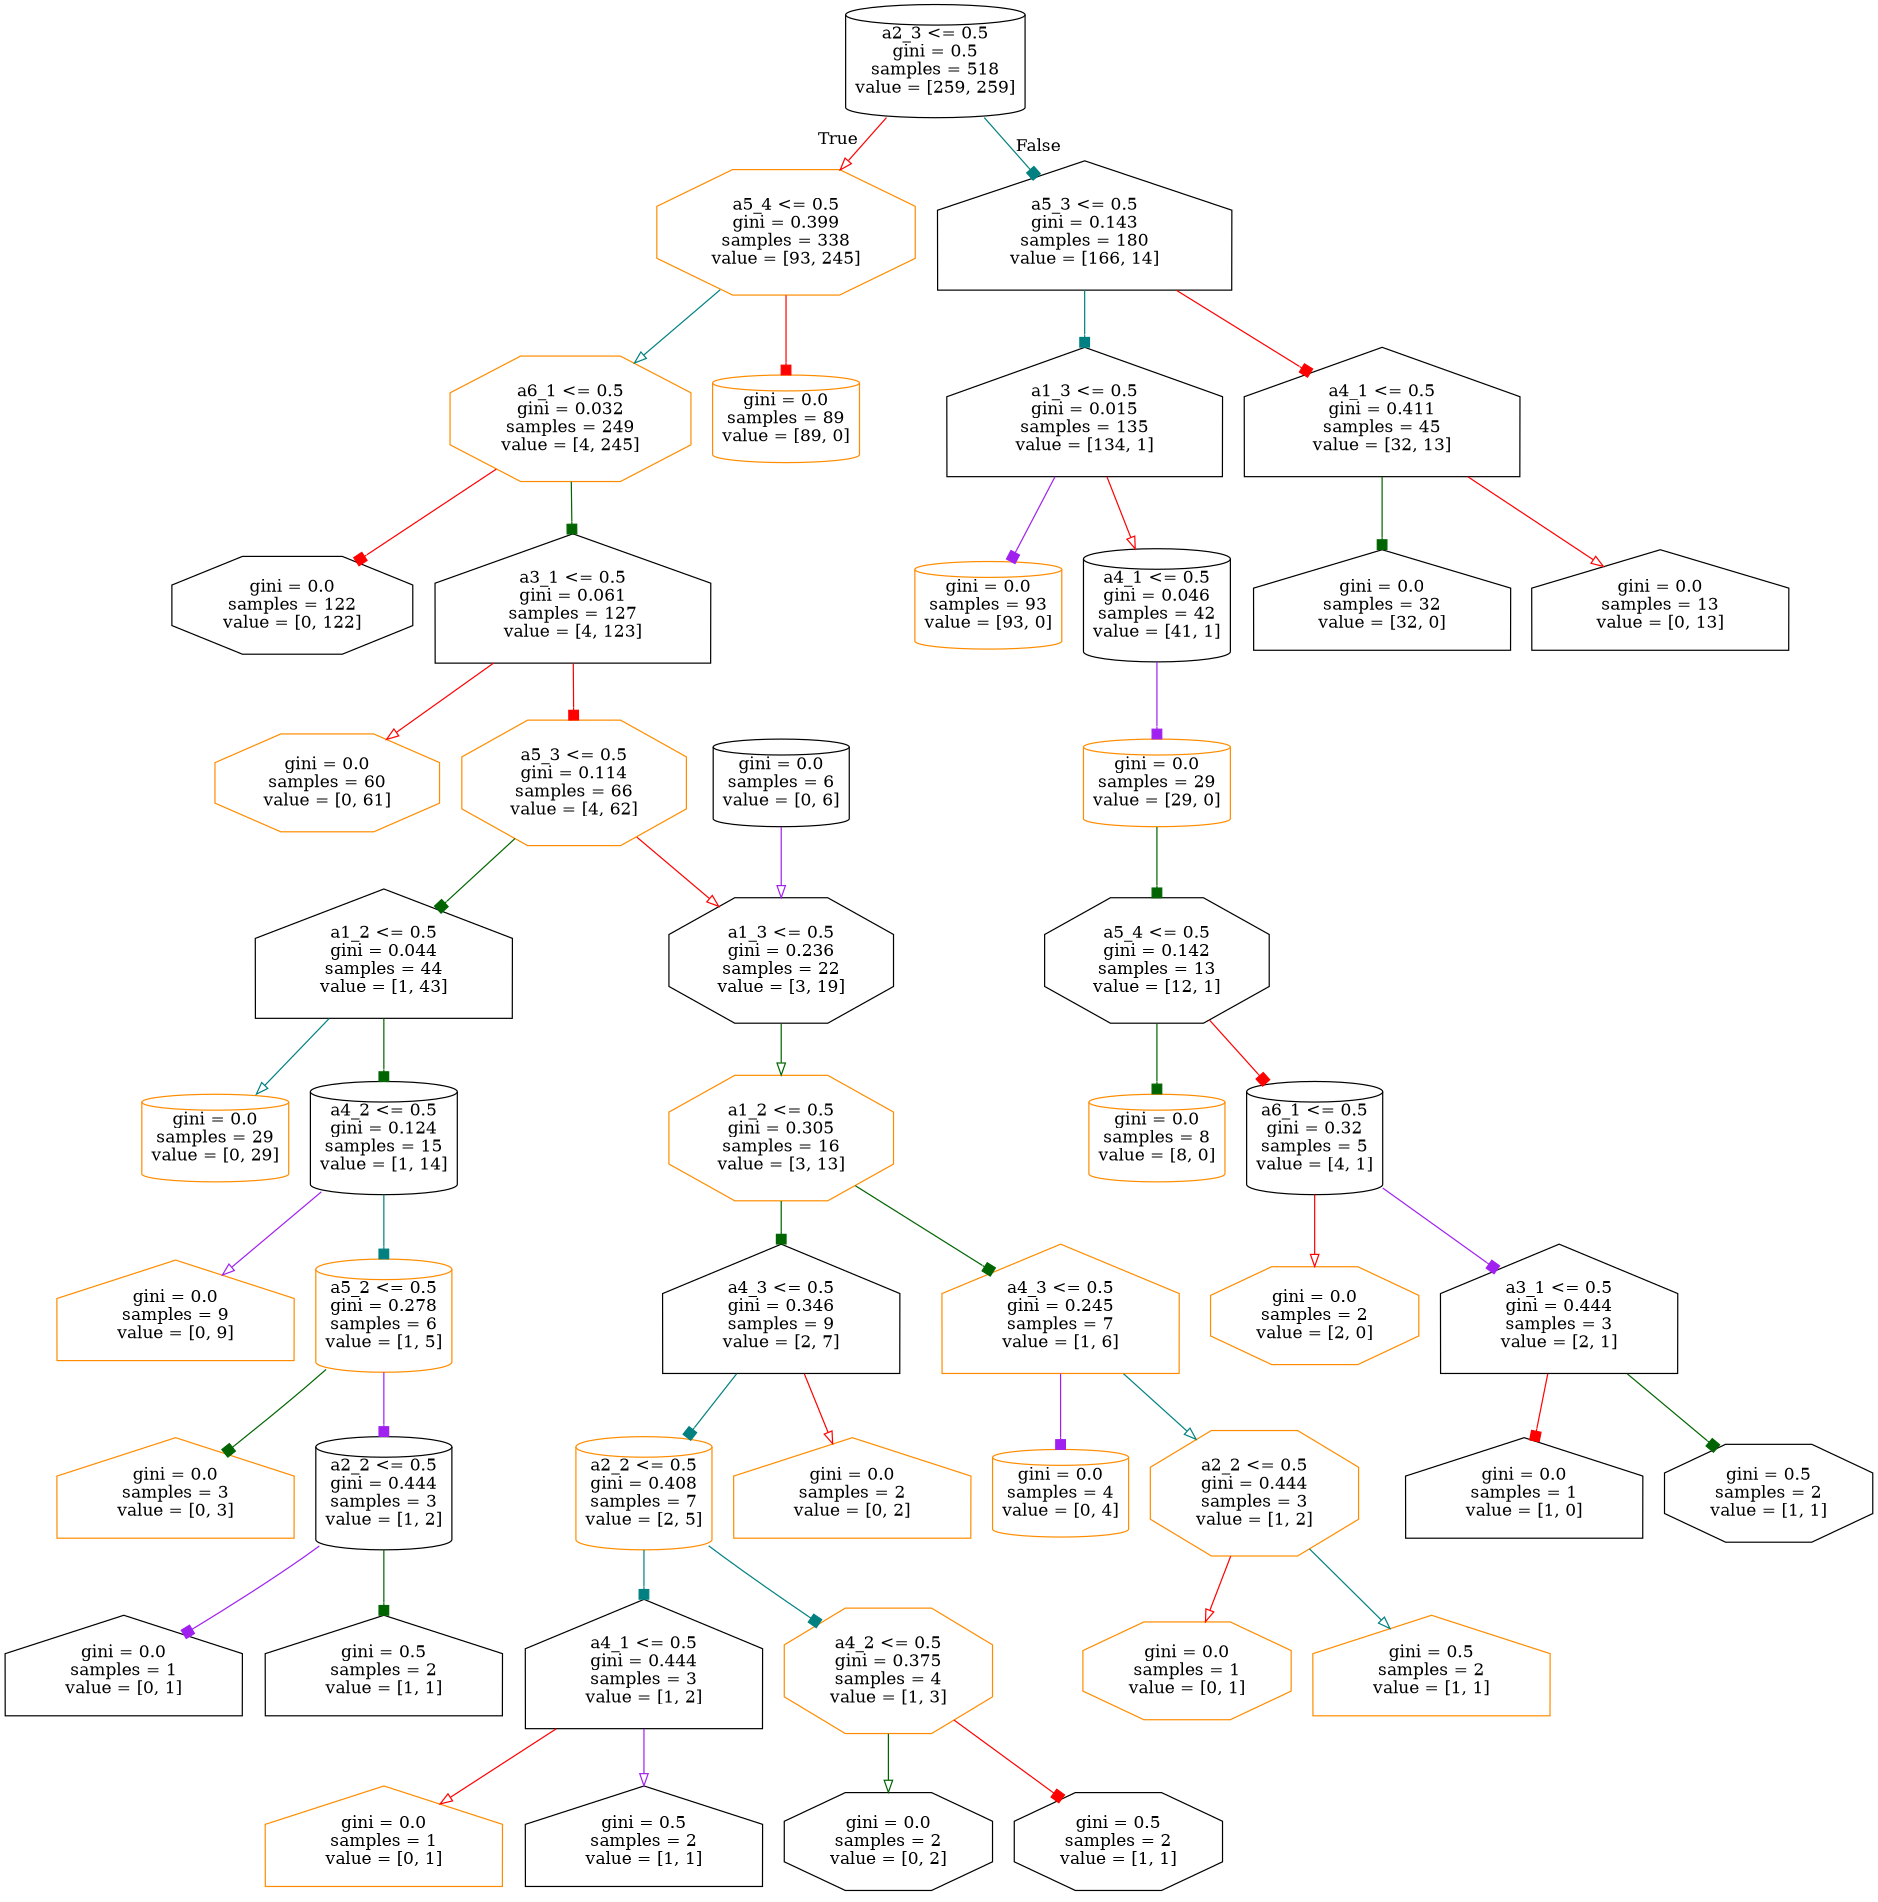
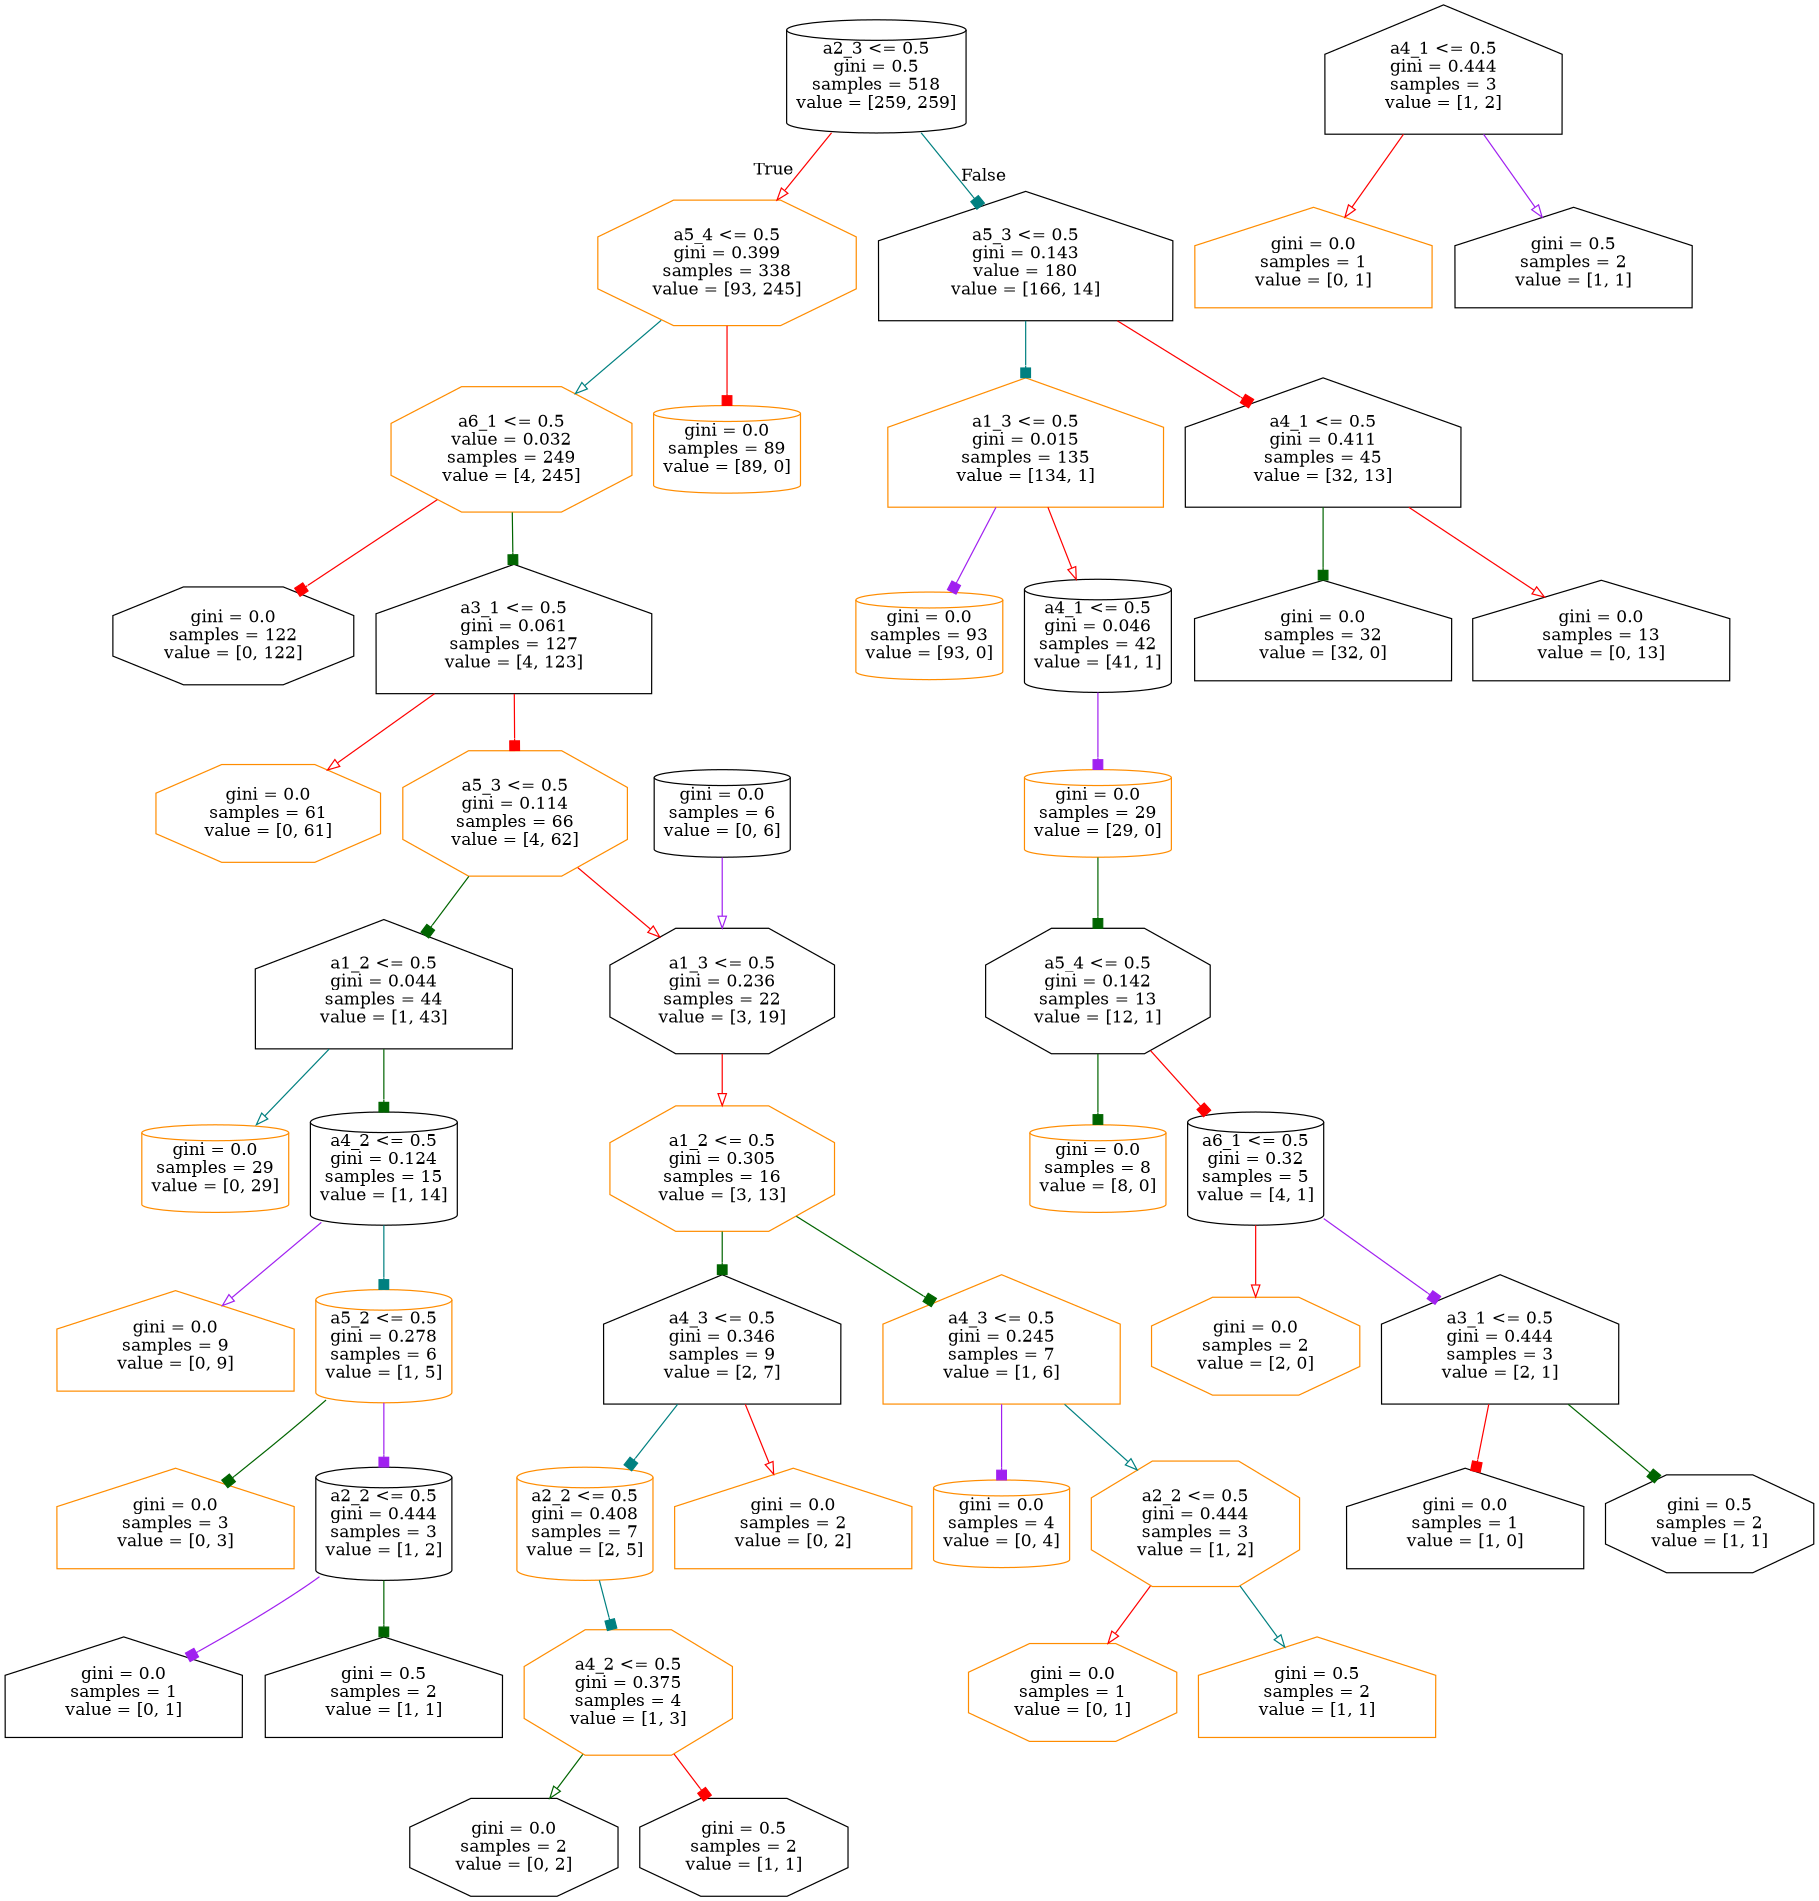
node "a5_3 <= 0.5 gini = 0.143 samples = 180 value = [166, 14]": label "a5_3 <= 0.5 gini = 0.143 samples = 180 value = [166, 14]" -> "a5_3 <= 0.5 gini = 0.143 value = 180 value = [166, 14]"
node "a6_1 <= 0.5 gini = 0.032 samples = 249 value = [4, 245]": label "a6_1 <= 0.5 gini = 0.032 samples = 249 value = [4, 245]" -> "a6_1 <= 0.5 value = 0.032 samples = 249 value = [4, 245]"
node "a1_3 <= 0.5 gini = 0.015 samples = 135 value = [134, 1]": color black -> darkorange
node "gini = 0.0 samples = 60 value = [0, 61]": label "gini = 0.0 samples = 60 value = [0, 61]" -> "gini = 0.0 samples = 61 value = [0, 61]"
edge "a1_3 <= 0.5 gini = 0.236 samples = 22 value = [3, 19]" -> "a1_2 <= 0.5 gini = 0.305 samples = 16 value = [3, 13]": color darkgreen -> red
edge "a2_2 <= 0.5 gini = 0.408 samples = 7 value = [2, 5]" -> "a4_1 <= 0.5 gini = 0.444 samples = 3 value = [1, 2]": removed
